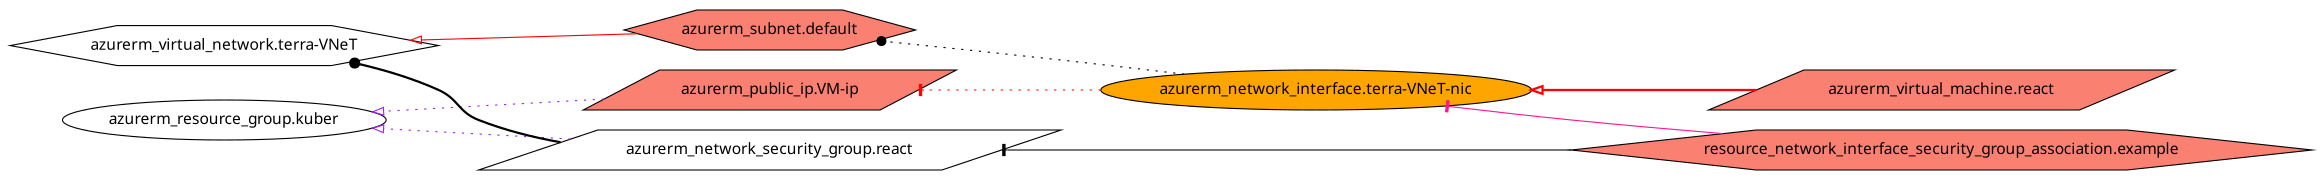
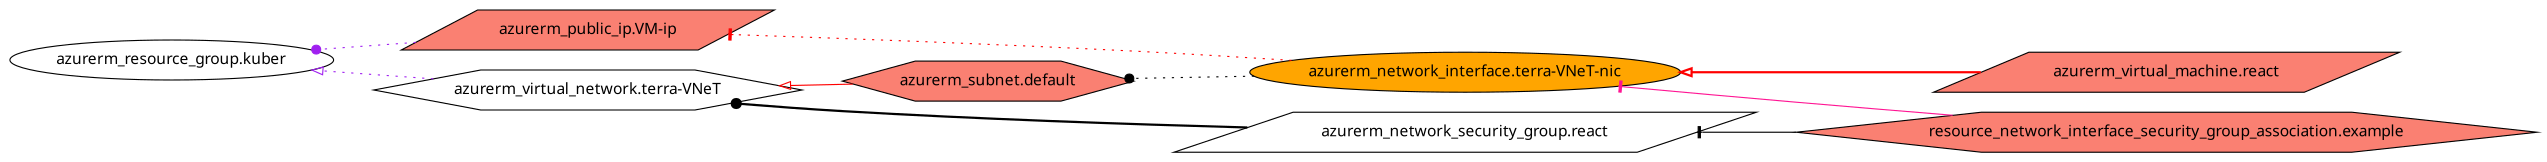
edge "azurerm_public_ip.VM-ip" -> "azurerm_resource_group.kuber": arrowhead onormal -> dot
edge "azurerm_network_security_group.react" -> "azurerm_resource_group.kuber": now "azurerm_virtual_network.terra-VNeT" -> "azurerm_resource_group.kuber"
